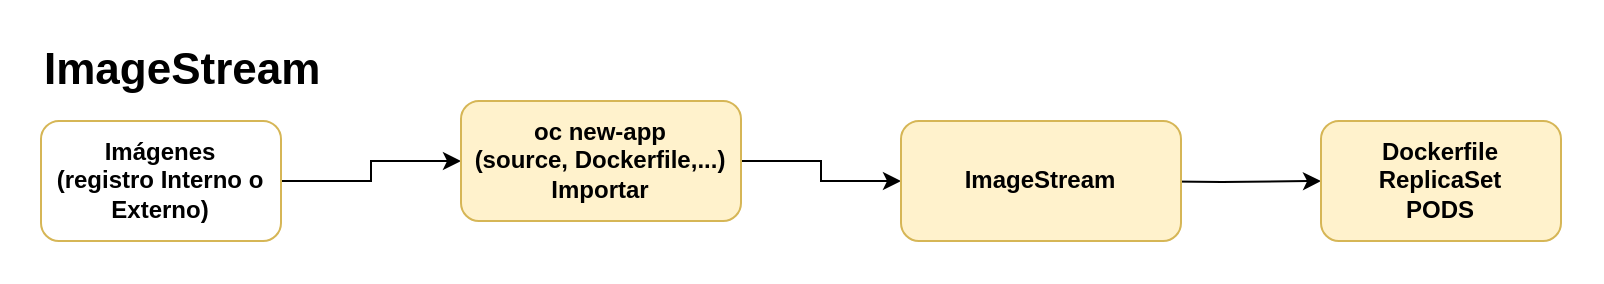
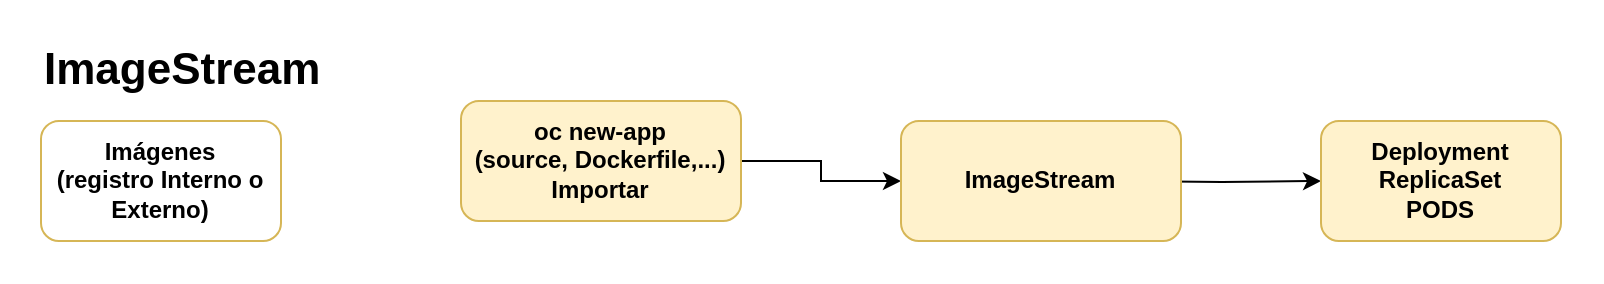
edge "Imágenes (registro Interno o Externo)" -> "oc new-app (source, Dockerfile,...) Importar": removed
node "Dockerfile ReplicaSet PODS": label "Dockerfile ReplicaSet PODS" -> "Deployment ReplicaSet PODS"
